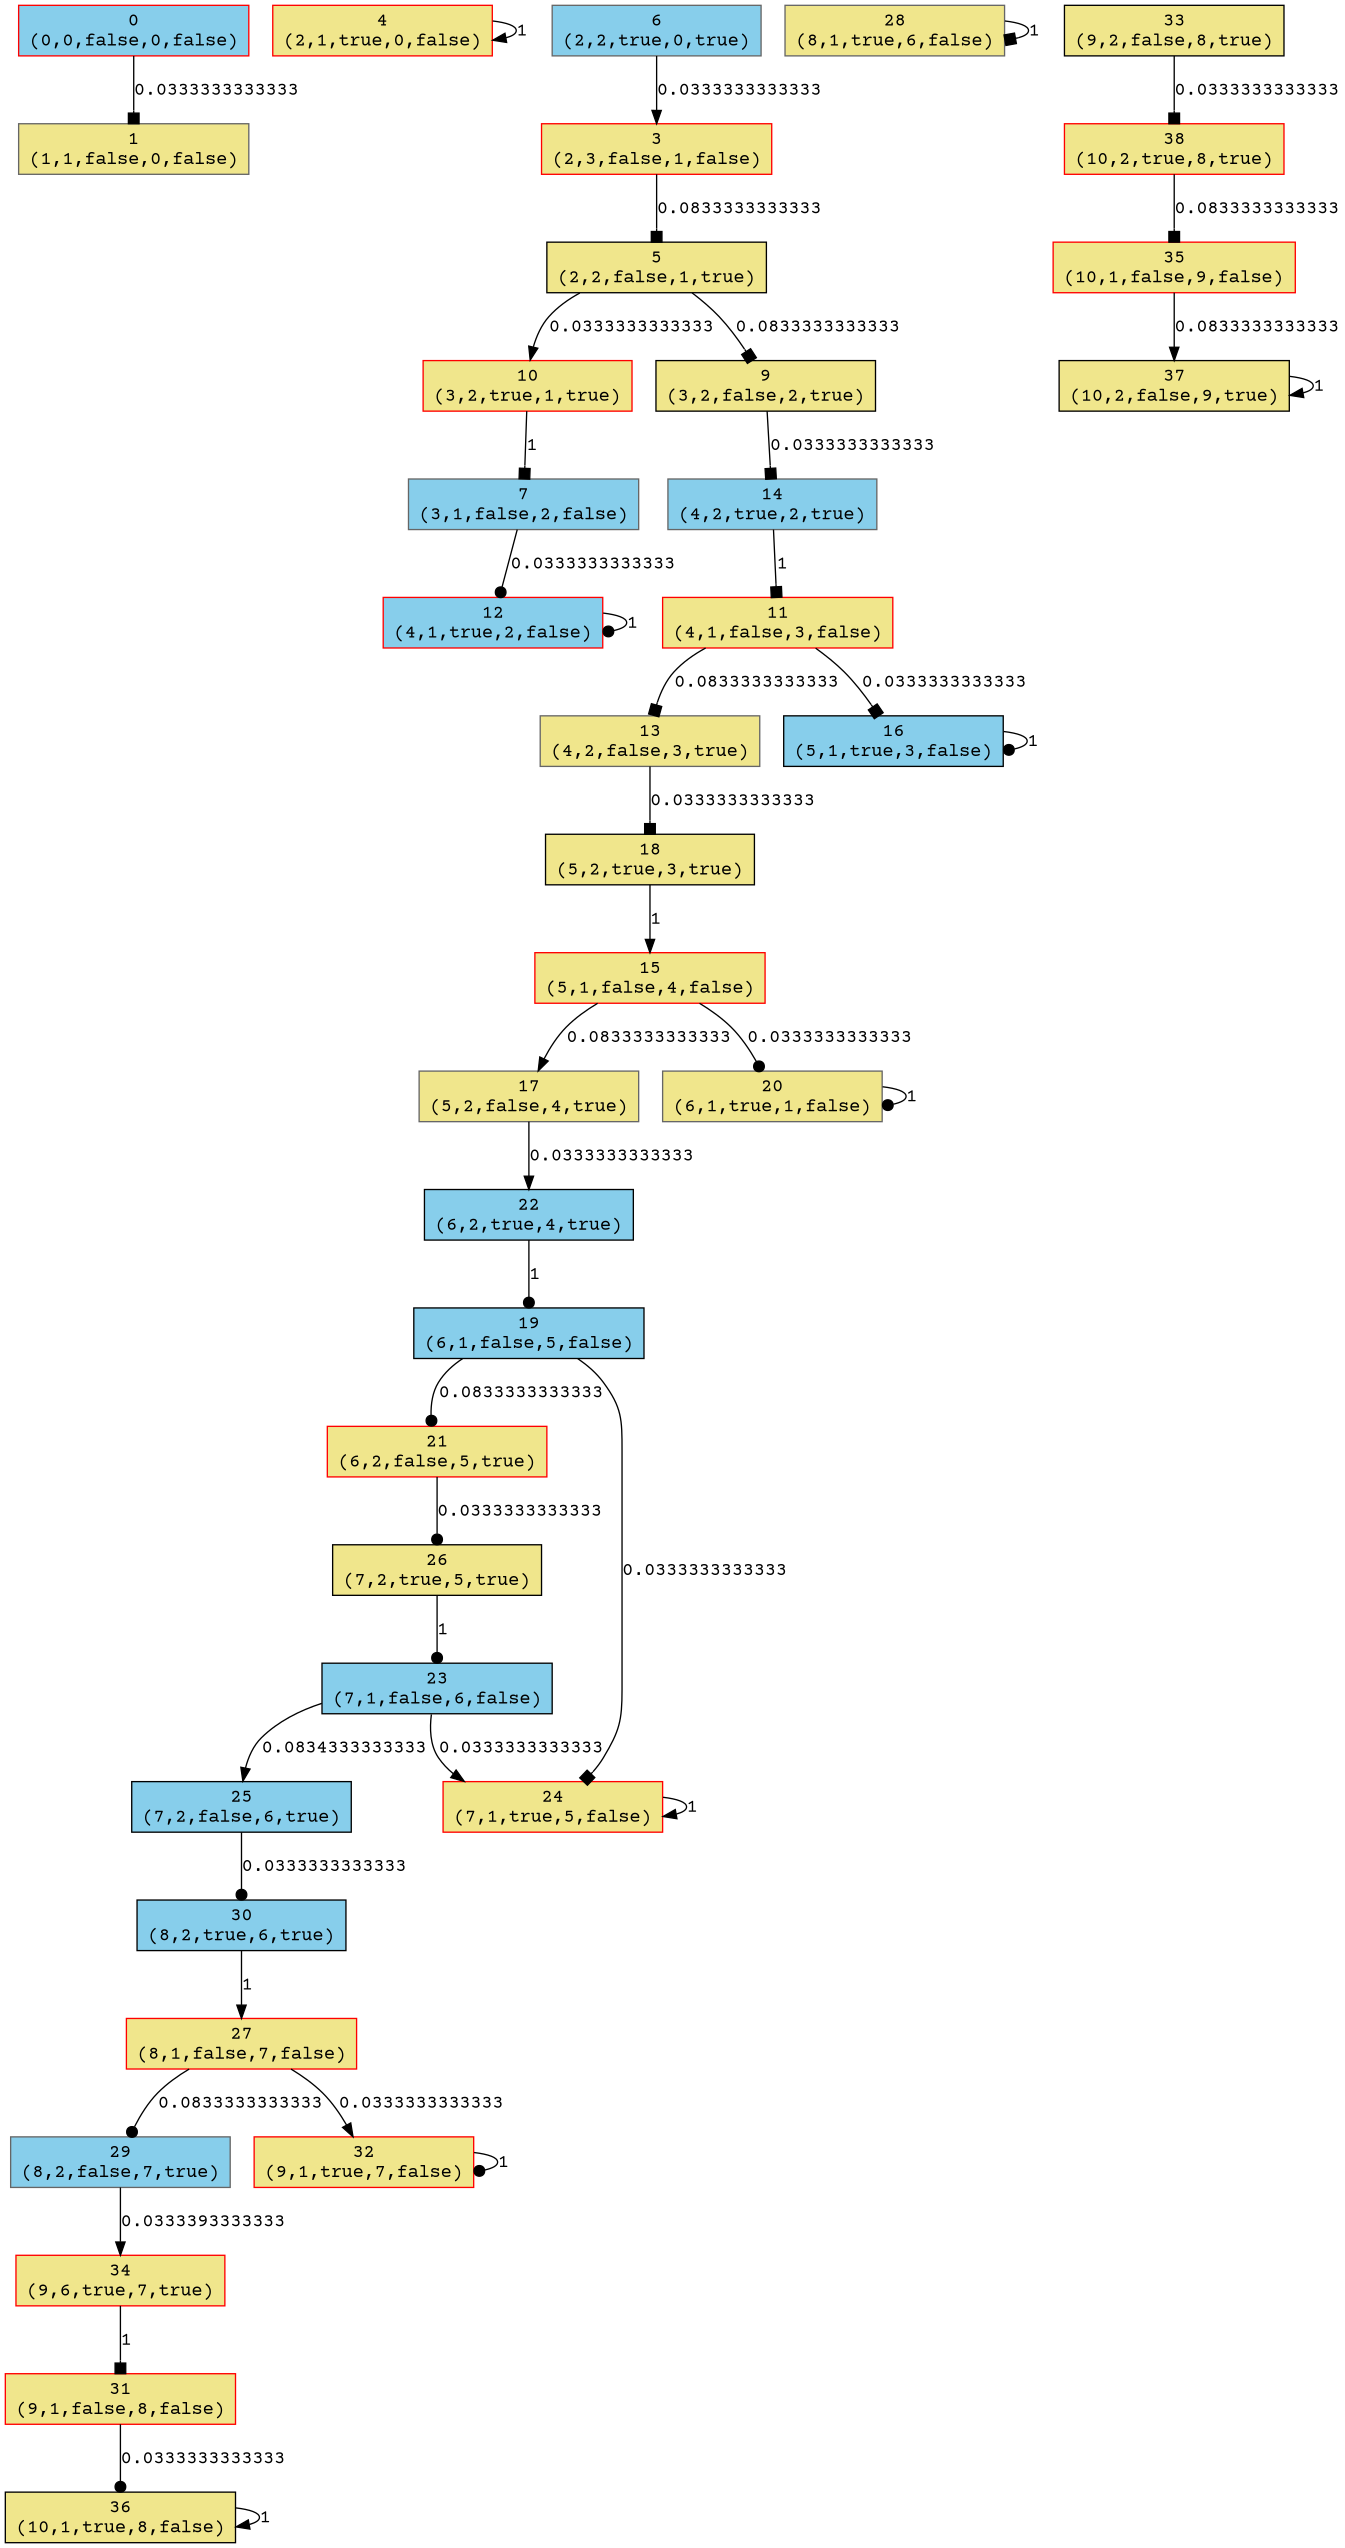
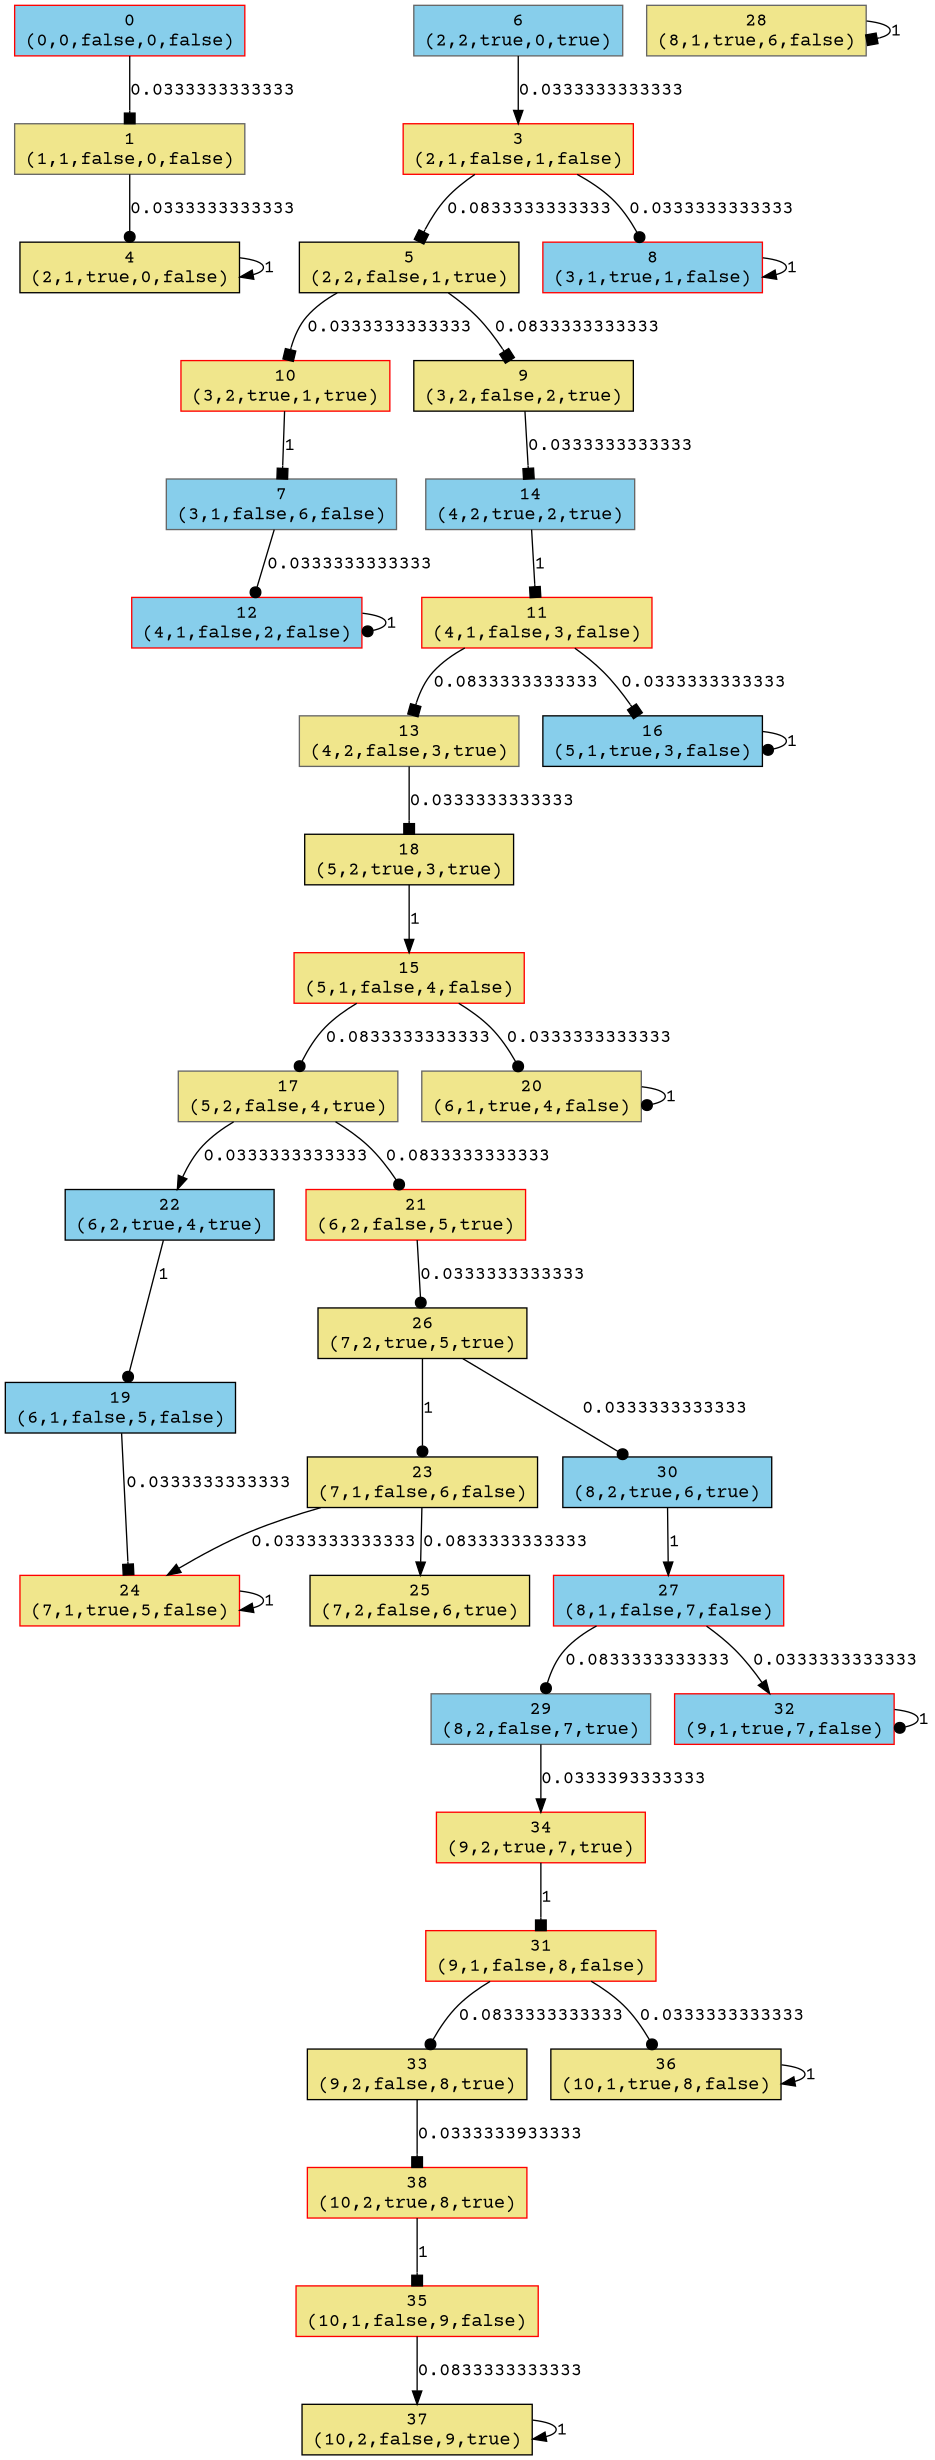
node "4 (2,1,true,0,false)": color red -> black
edge "33 (9,2,false,8,true)" -> "38 (10,2,true,8,true)": label "0.0333333333333" -> "0.0333333933333"
node "3 (2,3,false,1,false)": label "3 (2,3,false,1,false)" -> "3 (2,1,false,1,false)"
edge "1 (1,1,false,0,false)" -> "4 (2,1,true,0,false)": added, label "0.0333333333333"
edge "38 (10,2,true,8,true)" -> "35 (10,1,false,9,false)": label "0.0833333333333" -> "1"
node "8 (3,1,true,1,false)": added
edge "5 (2,2,false,1,true)" -> "10 (3,2,true,1,true)": arrowhead normal -> box
node "7 (3,1,false,2,false)": label "7 (3,1,false,2,false)" -> "7 (3,1,false,6,false)"
node "12 (4,1,true,2,false)": label "12 (4,1,true,2,false)" -> "12 (4,1,false,2,false)"
edge "15 (5,1,false,4,false)" -> "17 (5,2,false,4,true)": arrowhead normal -> dot
node "20 (6,1,true,1,false)": label "20 (6,1,true,1,false)" -> "20 (6,1,true,4,false)"
edge "19 (6,1,false,5,false)" -> "21 (6,2,false,5,true)": now "17 (5,2,false,4,true)" -> "21 (6,2,false,5,true)"
node "23 (7,1,false,6,false)": fillcolor skyblue -> khaki
edge "23 (7,1,false,6,false)" -> "25 (7,2,false,6,true)": label "0.0834333333333" -> "0.0833333333333"
node "25 (7,2,false,6,true)": fillcolor skyblue -> khaki
edge "25 (7,2,false,6,true)" -> "30 (8,2,true,6,true)": now "26 (7,2,true,5,true)" -> "30 (8,2,true,6,true)"
edge "31 (9,1,false,8,false)" -> "33 (9,2,false,8,true)": added, label "0.0833333333333"
node "27 (8,1,false,7,false)": fillcolor khaki -> skyblue
node "32 (9,1,true,7,false)": fillcolor khaki -> skyblue
node "34 (9,6,true,7,true)": label "34 (9,6,true,7,true)" -> "34 (9,2,true,7,true)"
